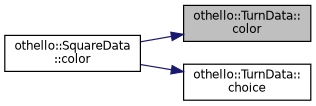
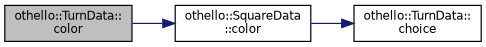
edge "othello::SquareData ::color" -> "othello::TurnData:: color": reversed
